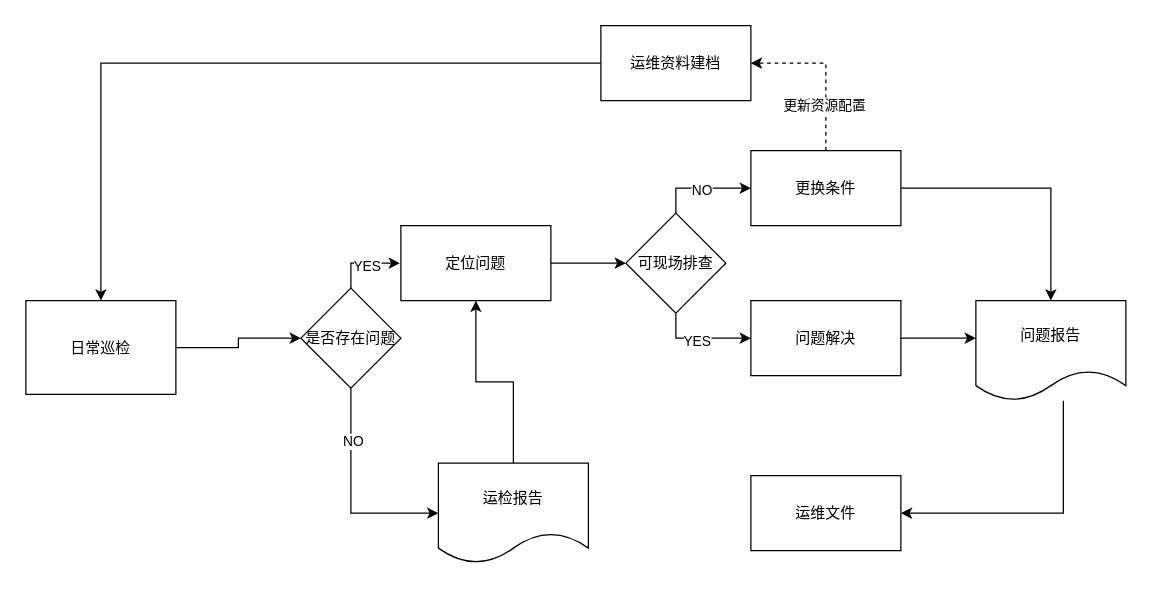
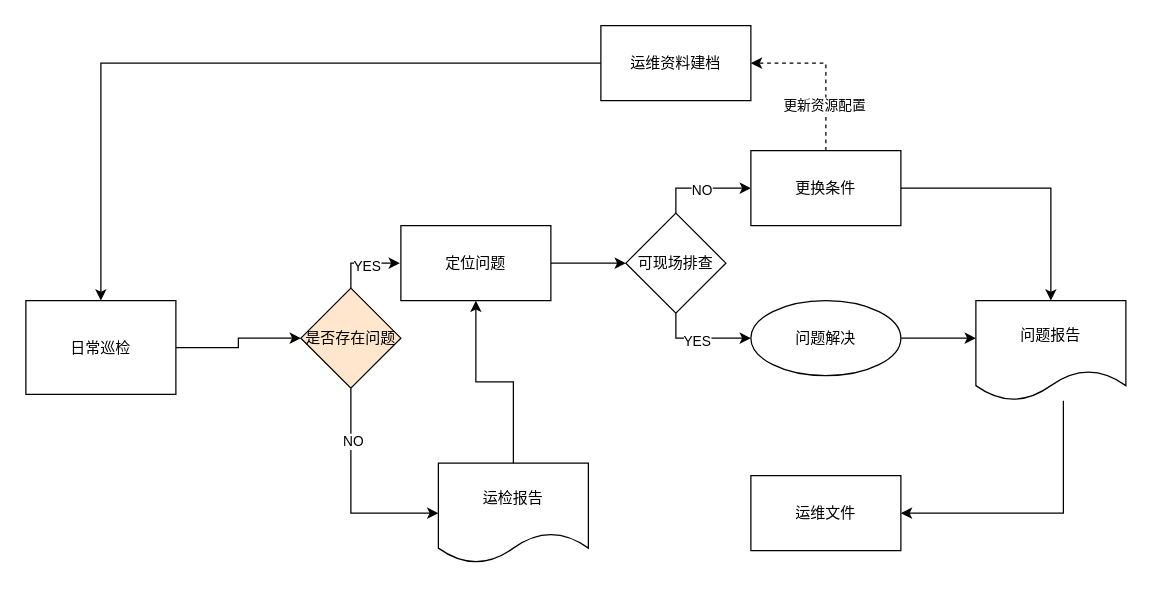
node "是否存在问题": fillcolor #ffffff -> #ffe6cc
node "问题解决": shape rectangle -> ellipse
